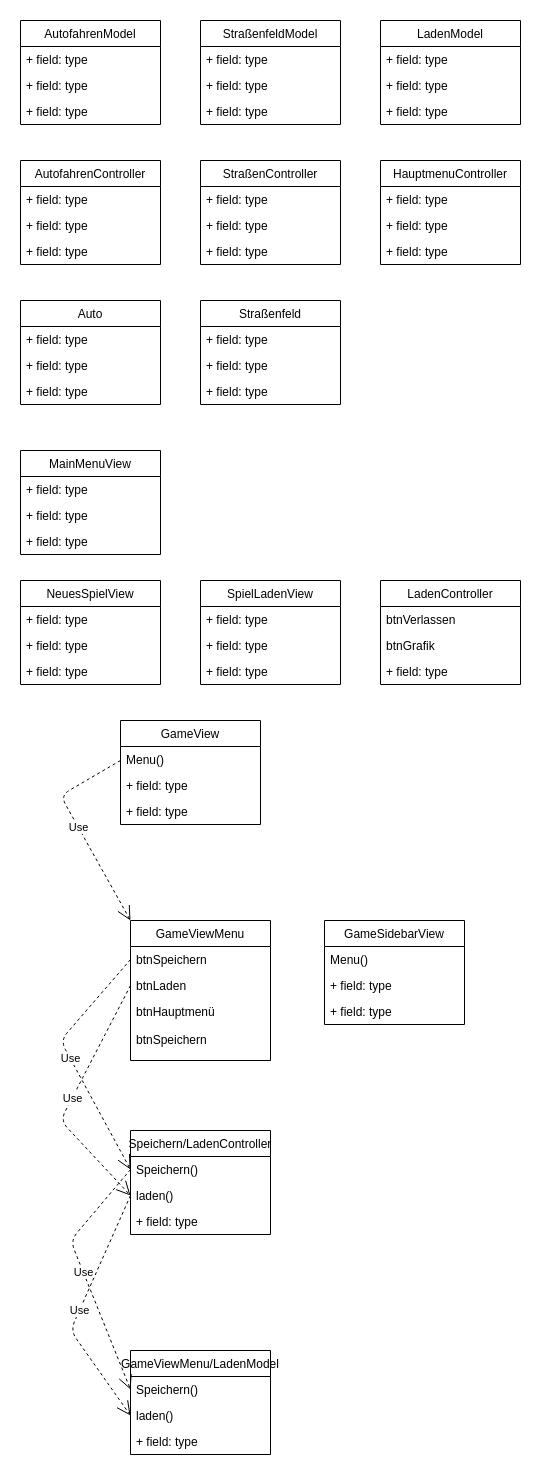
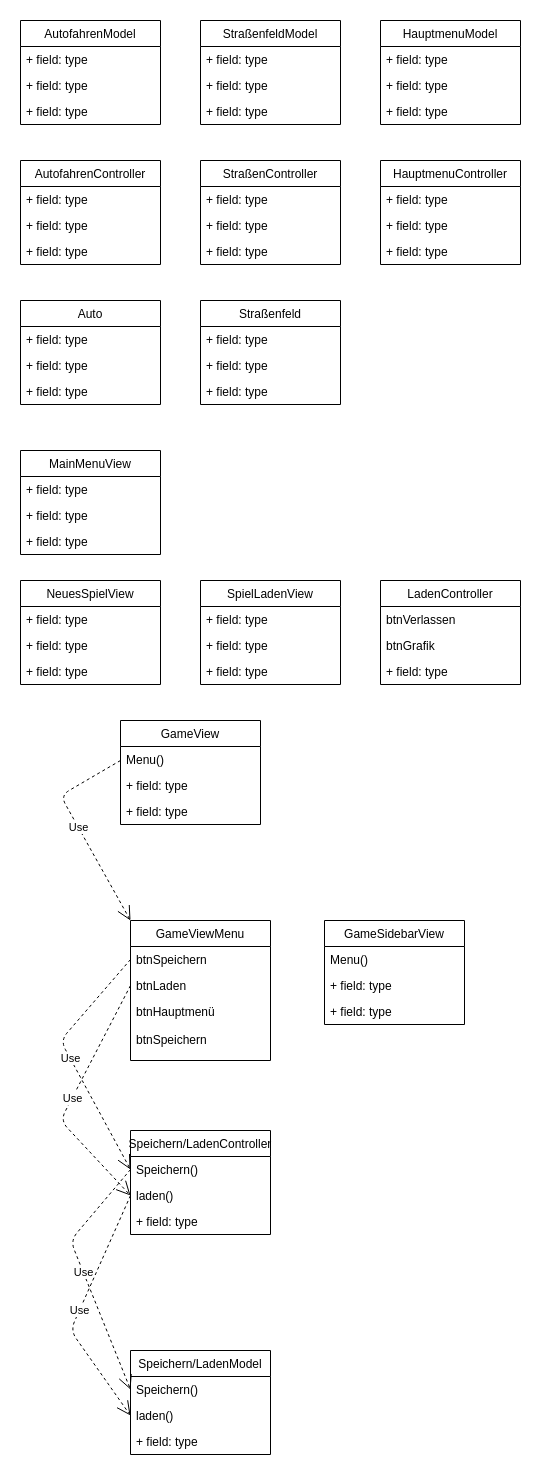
node "LadenModel": label "LadenModel" -> "HauptmenuModel"
node "GameViewMenu/LadenModel": label "GameViewMenu/LadenModel" -> "Speichern/LadenModel"
